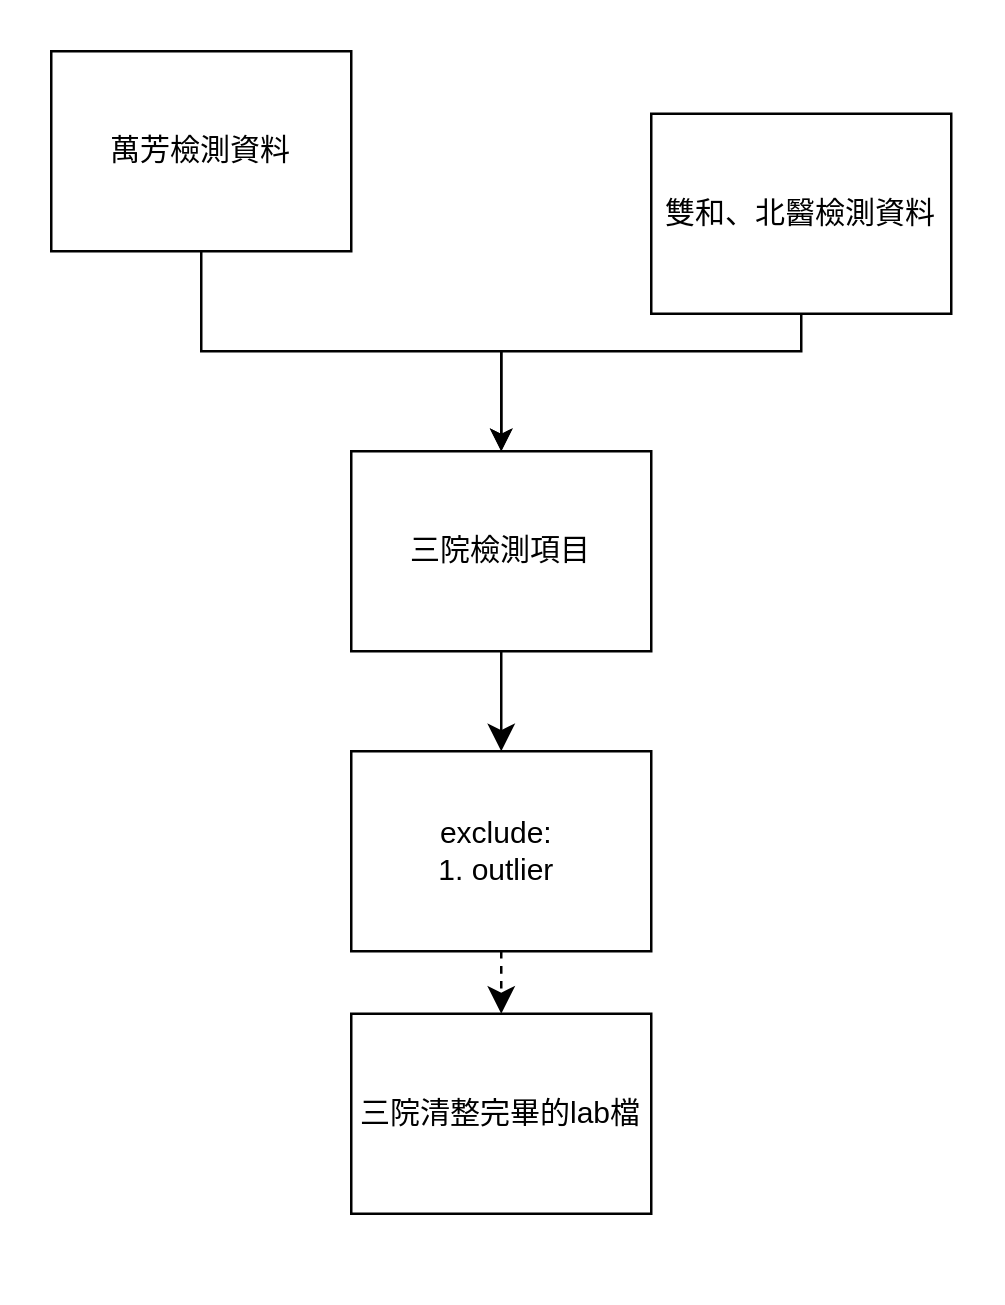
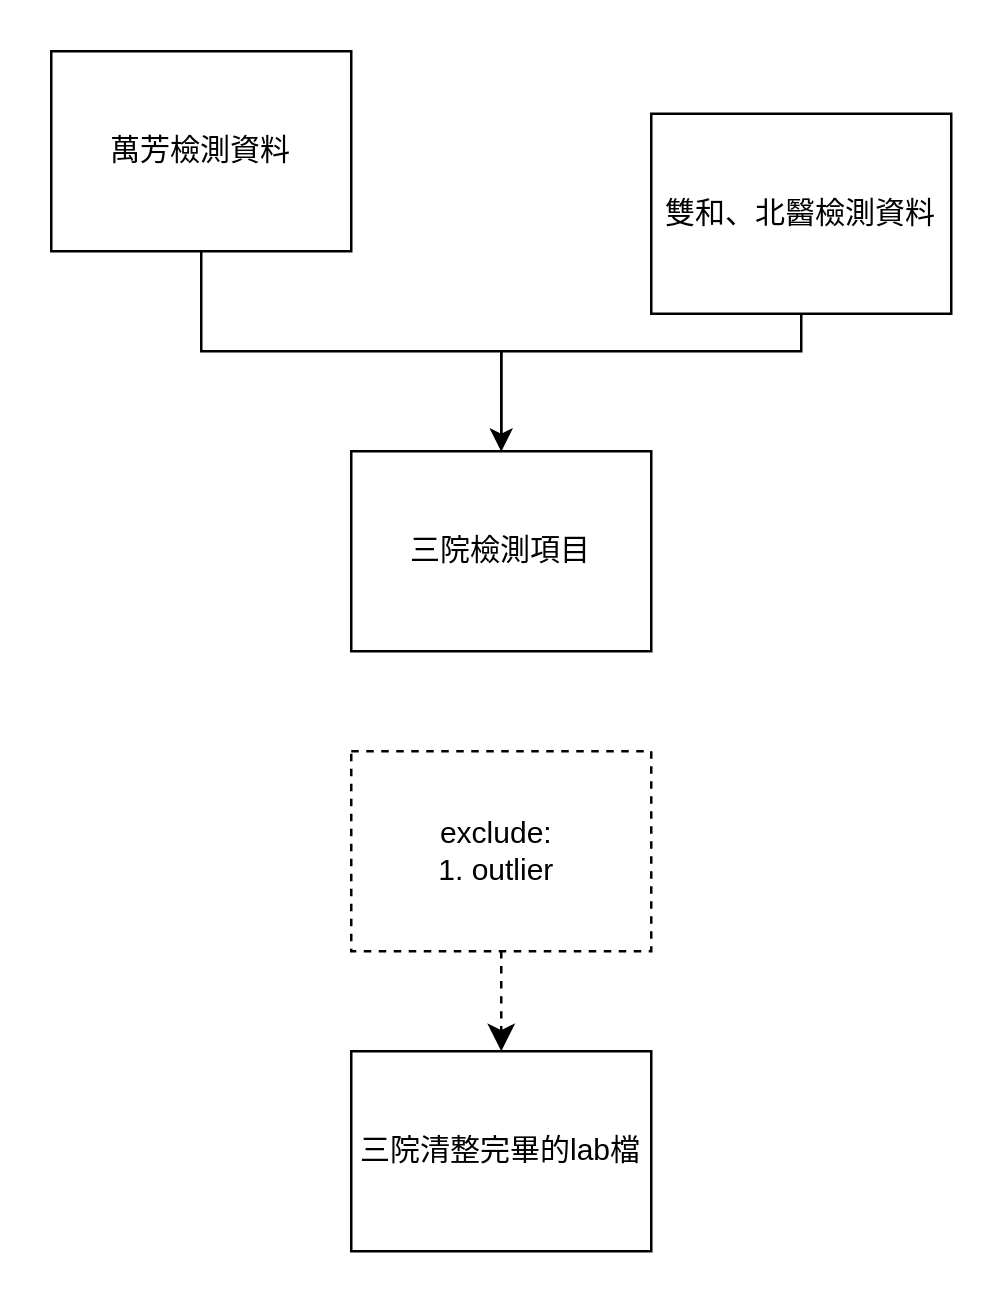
edge "三院檢測項目" -> "exclude: 1. outlier": removed
node "exclude: 1. outlier": style solid -> dashed
node "三院清整完畢的lab檔": moved (501, 1114) -> (501, 1151)
